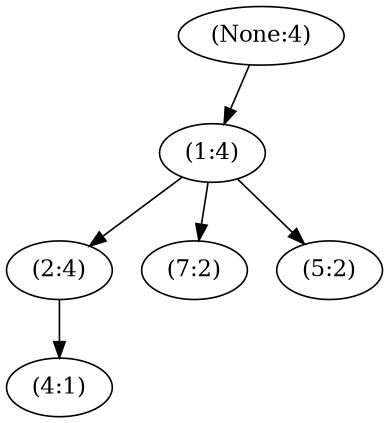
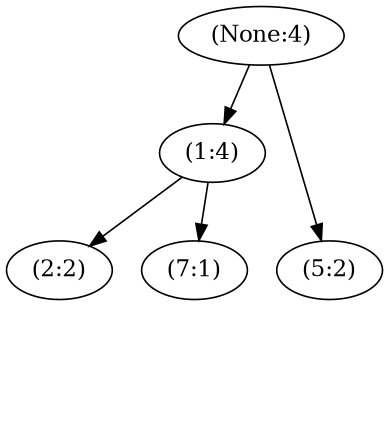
edge "(1:4)" -> "(5:2)": now "(None:4)" -> "(5:2)"
node "(2:4)": label "(2:4)" -> "(2:2)"
node "(7:2)": label "(7:2)" -> "(7:1)"
node "(4:1)": removed
